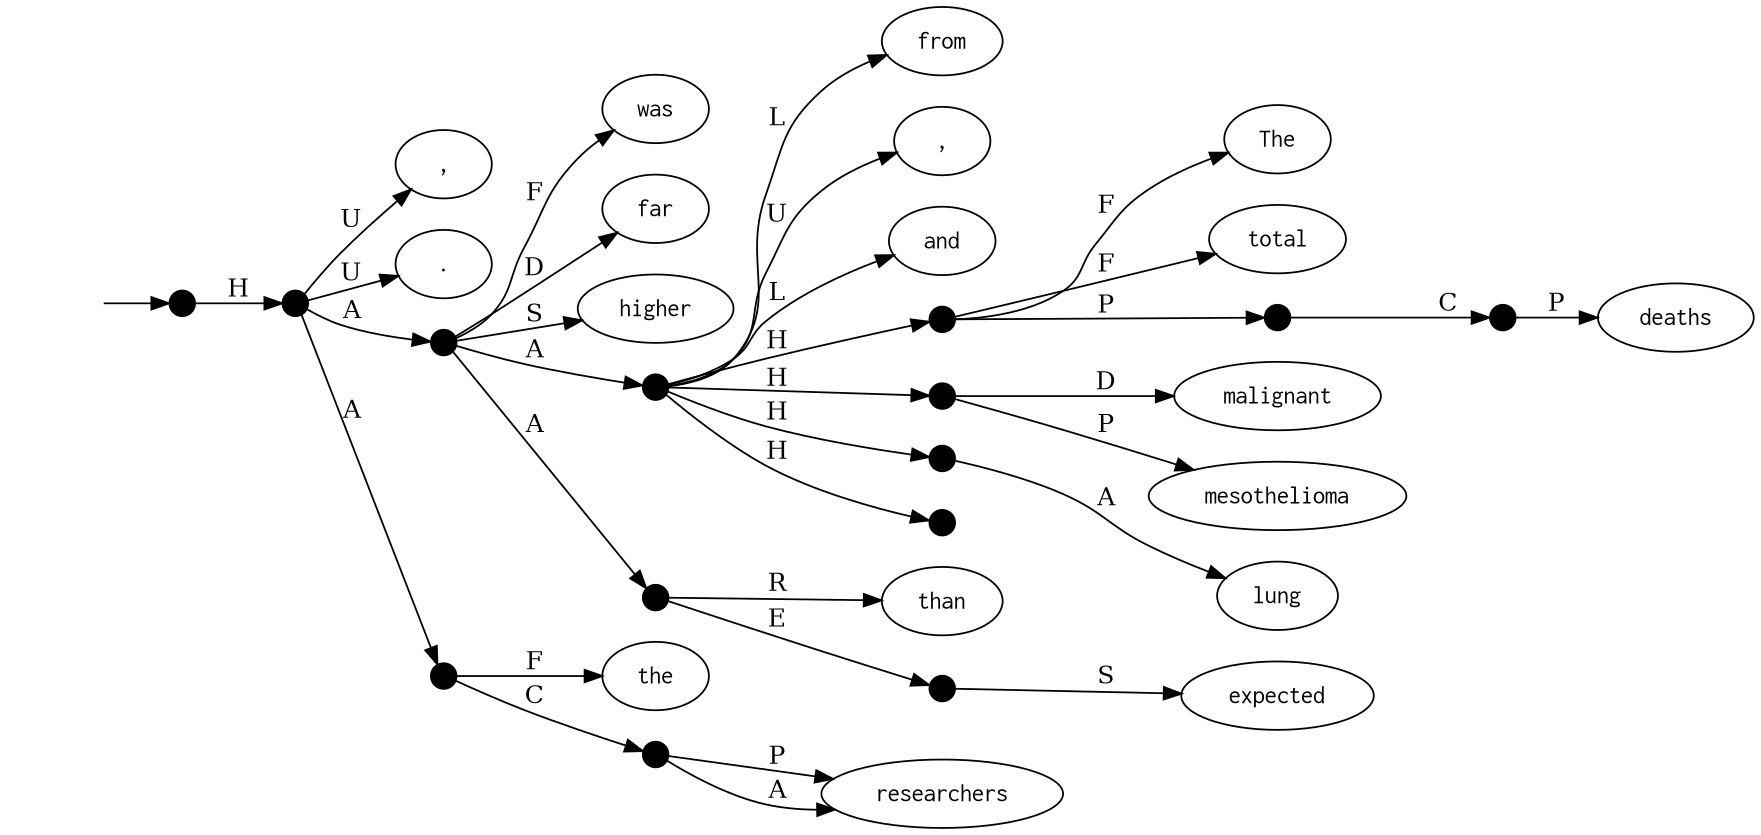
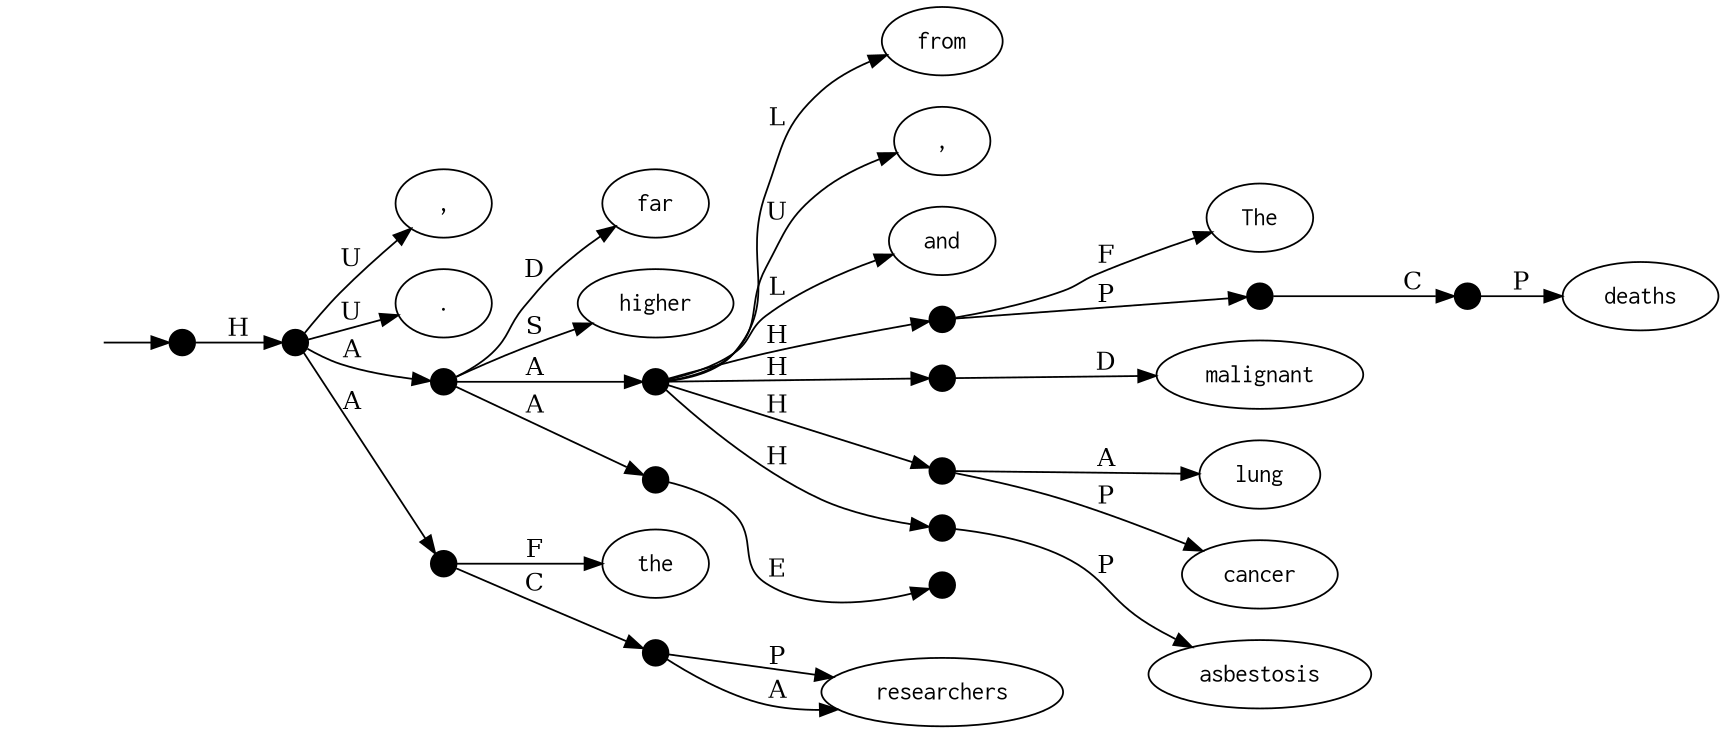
node "was": removed
node "total": removed
node "mesothelioma": removed
node "cancer": added
node "than": removed
node "asbestosis": added
node "expected": removed
